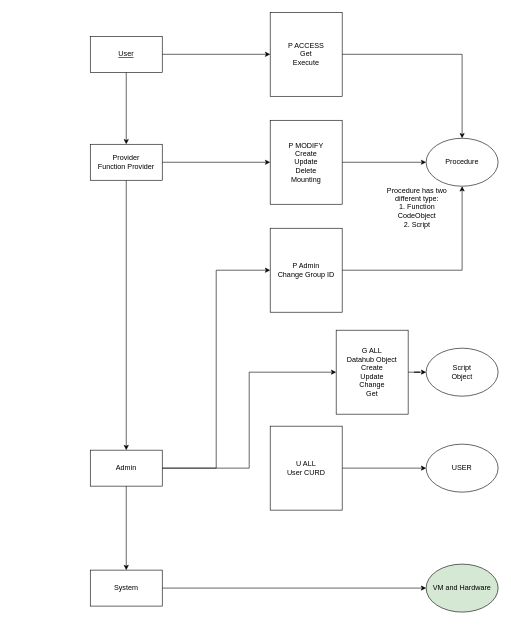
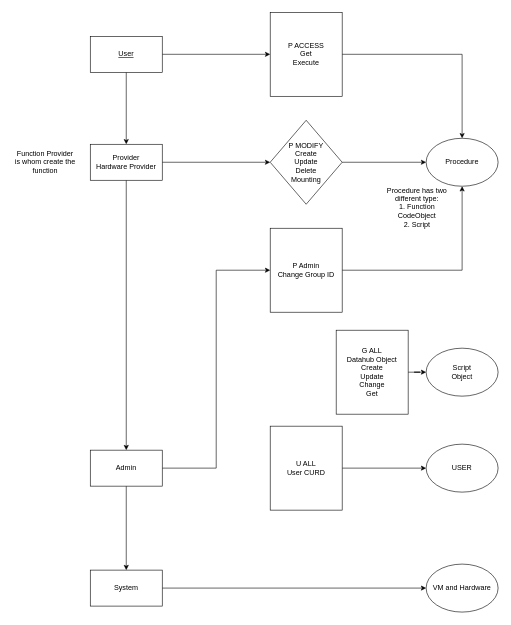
node "Function Provider is whom create the function": added
node "Provider Function Provider": label "Provider Function Provider" -> "Provider Hardware Provider"
node "P MODIFY Create Update Delete Mounting": shape rectangle -> diamond
edge "Admin" -> "G ALL Datahub Object Create Update Change Get": removed
node "VM and Hardware": fillcolor #d5e8d4 -> #ffffff
